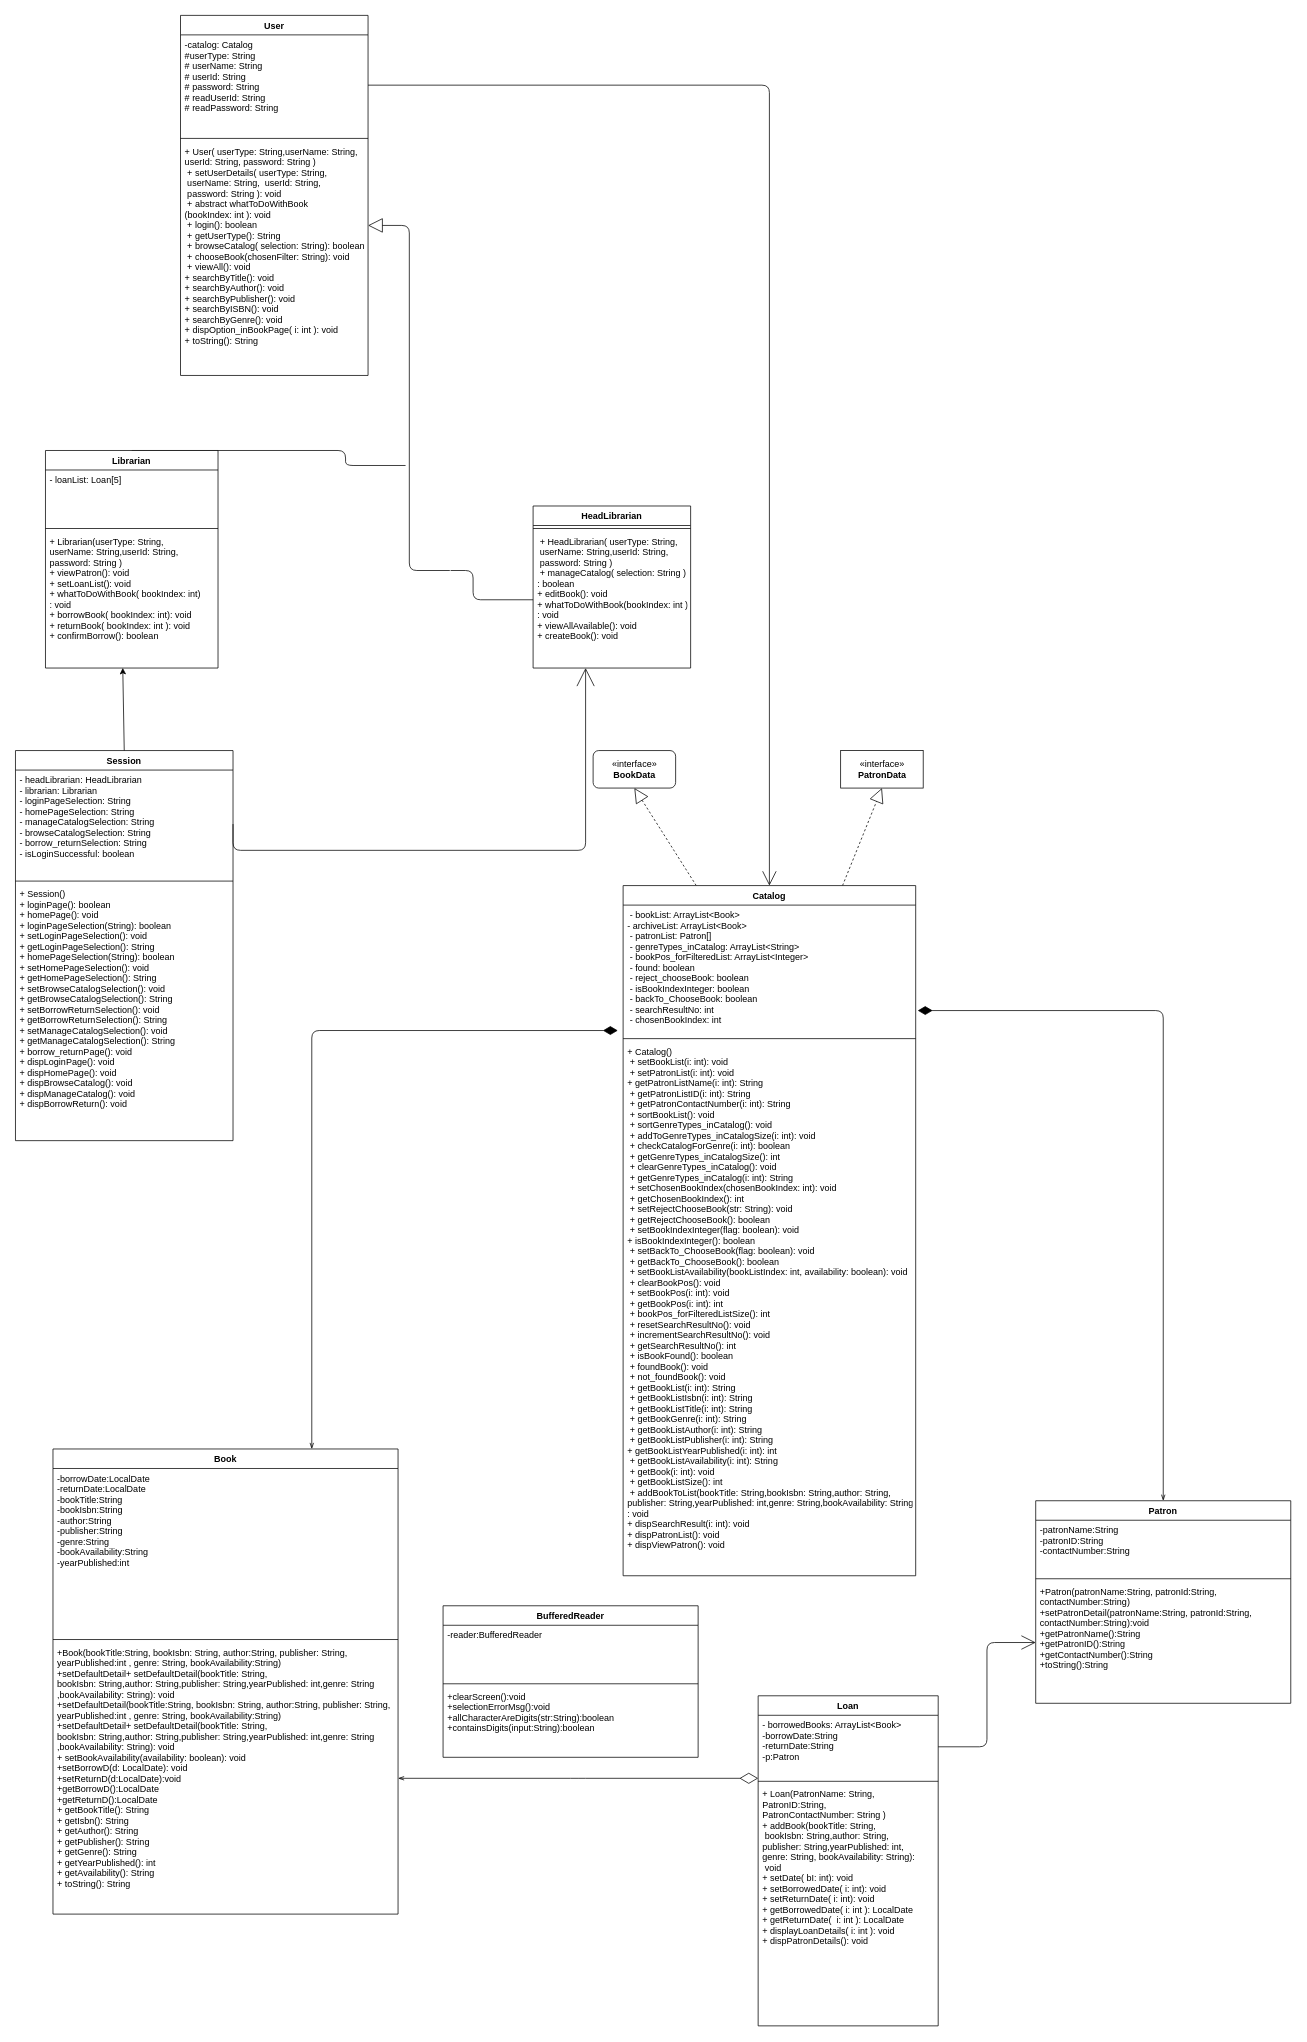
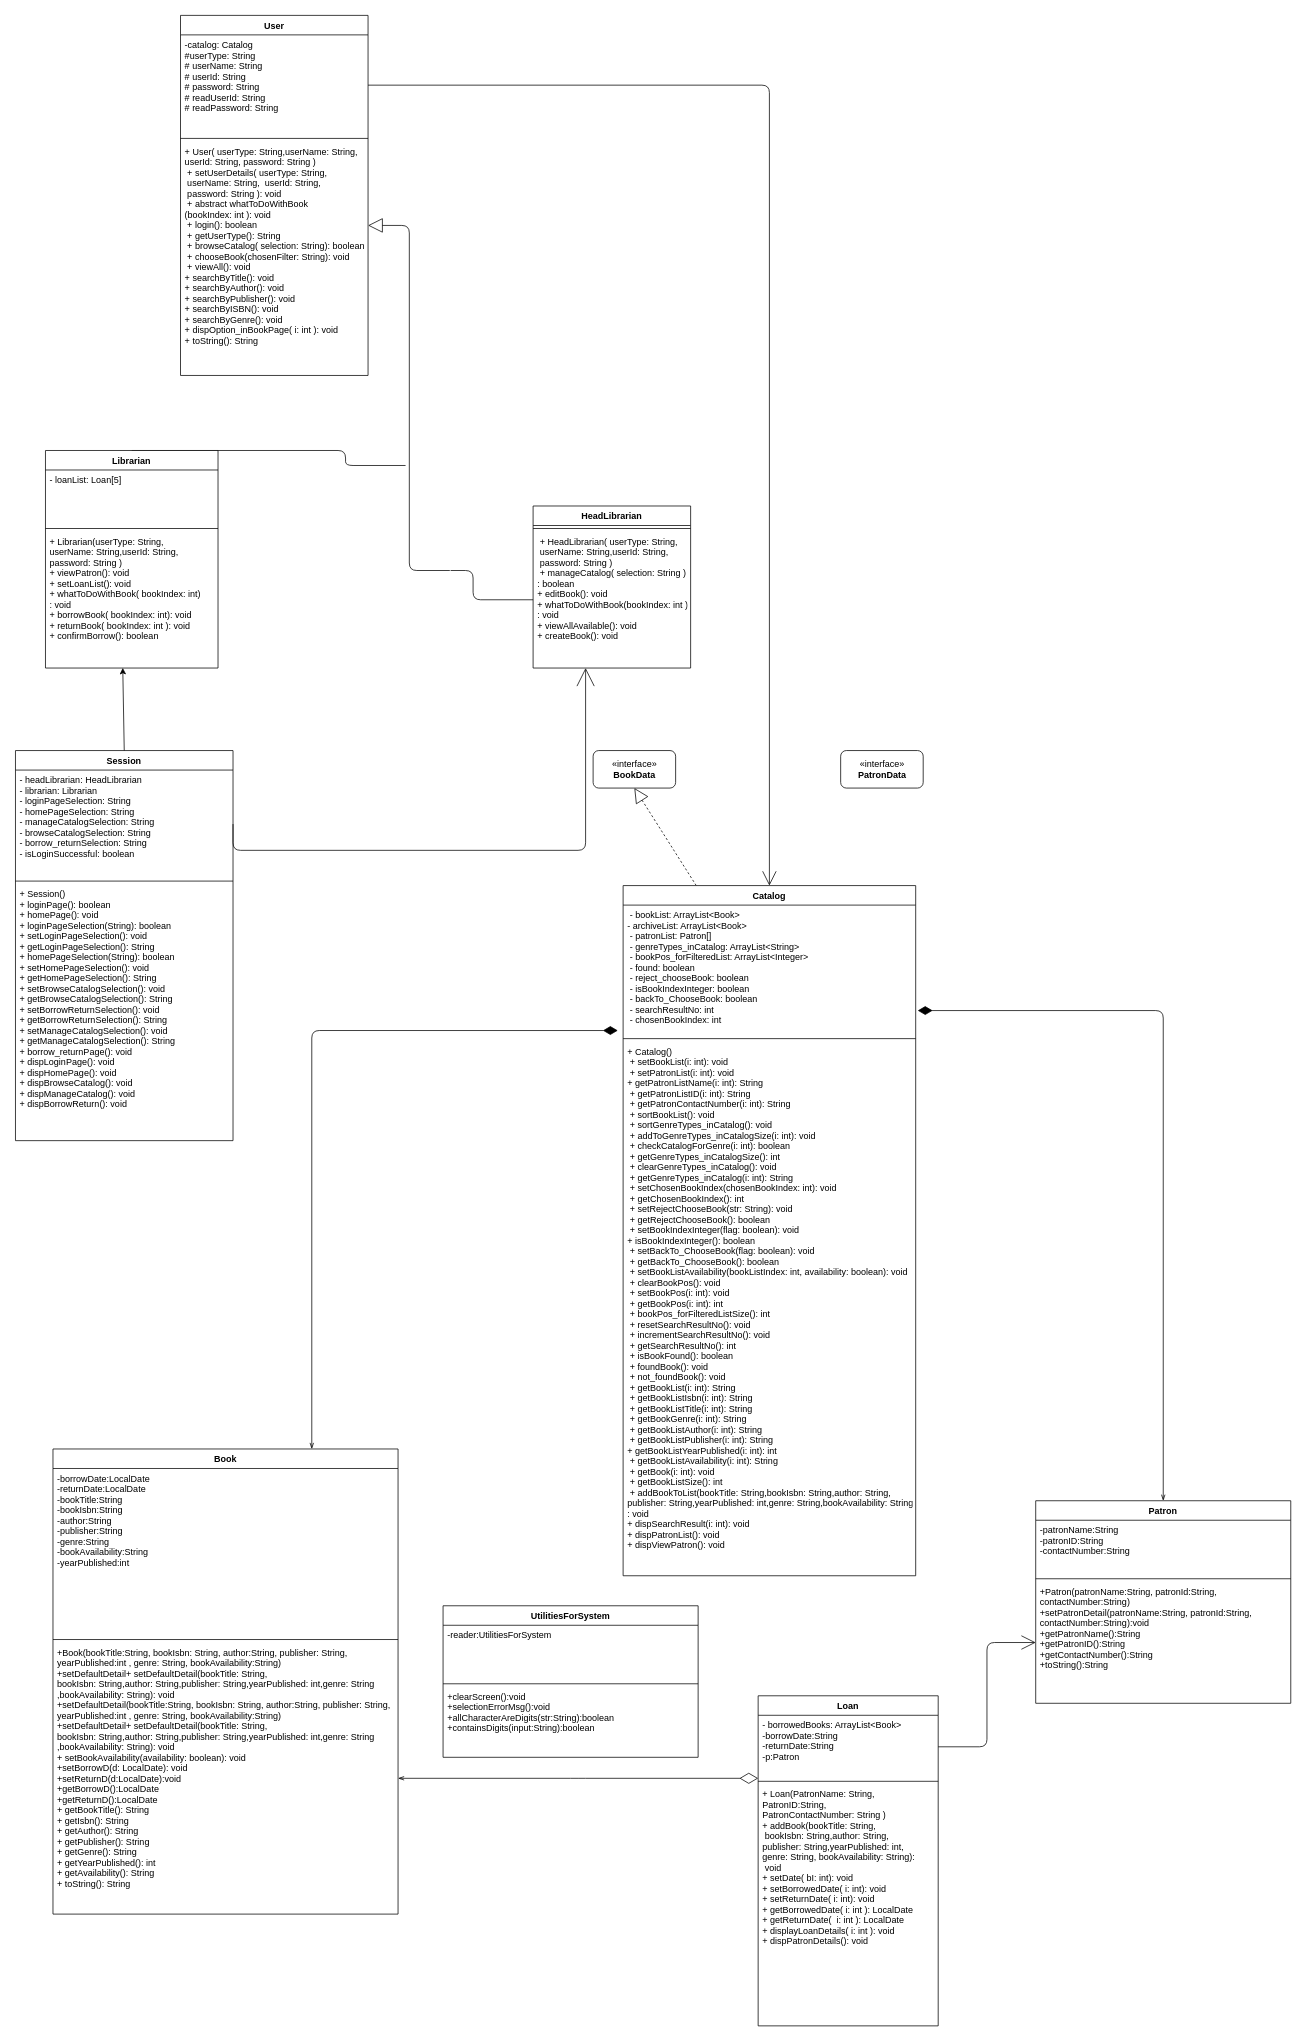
node "«interface» PatronData": shape rectangle -> rounded rectangle
edge "Catalog" -> "«interface» PatronData": removed
node "BufferedReader": label "BufferedReader" -> "UtilitiesForSystem"
node "-reader:BufferedReader": label "-reader:BufferedReader" -> "-reader:UtilitiesForSystem"
